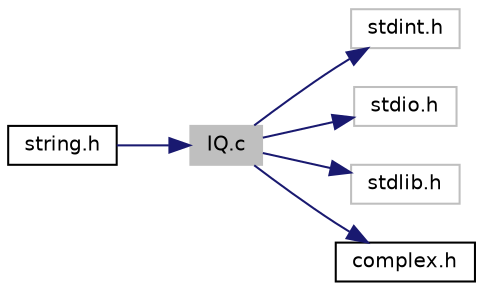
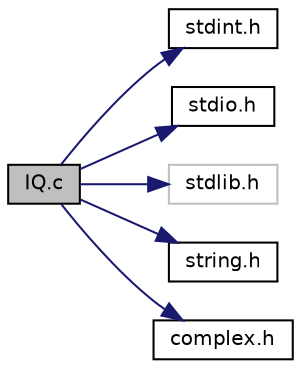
node "stdint.h": color grey75 -> black
node "stdio.h": color grey75 -> black
edge "string.h" -> "IQ.c": reversed
node "IQ.c": color grey75 -> black
